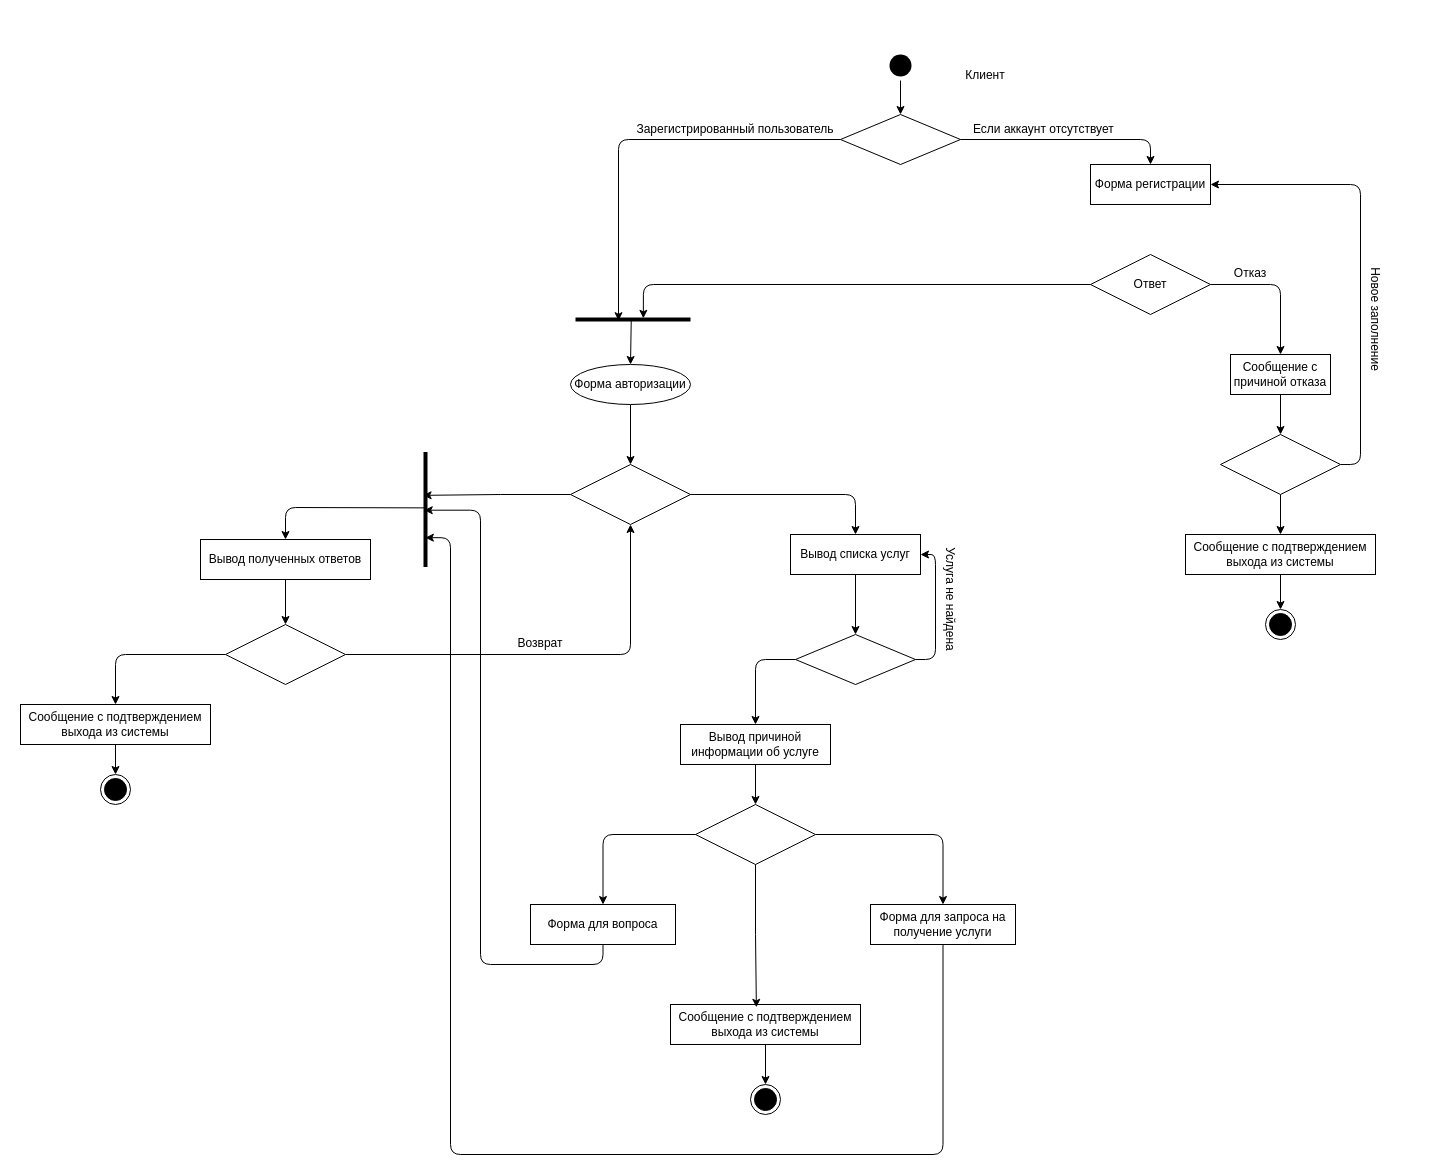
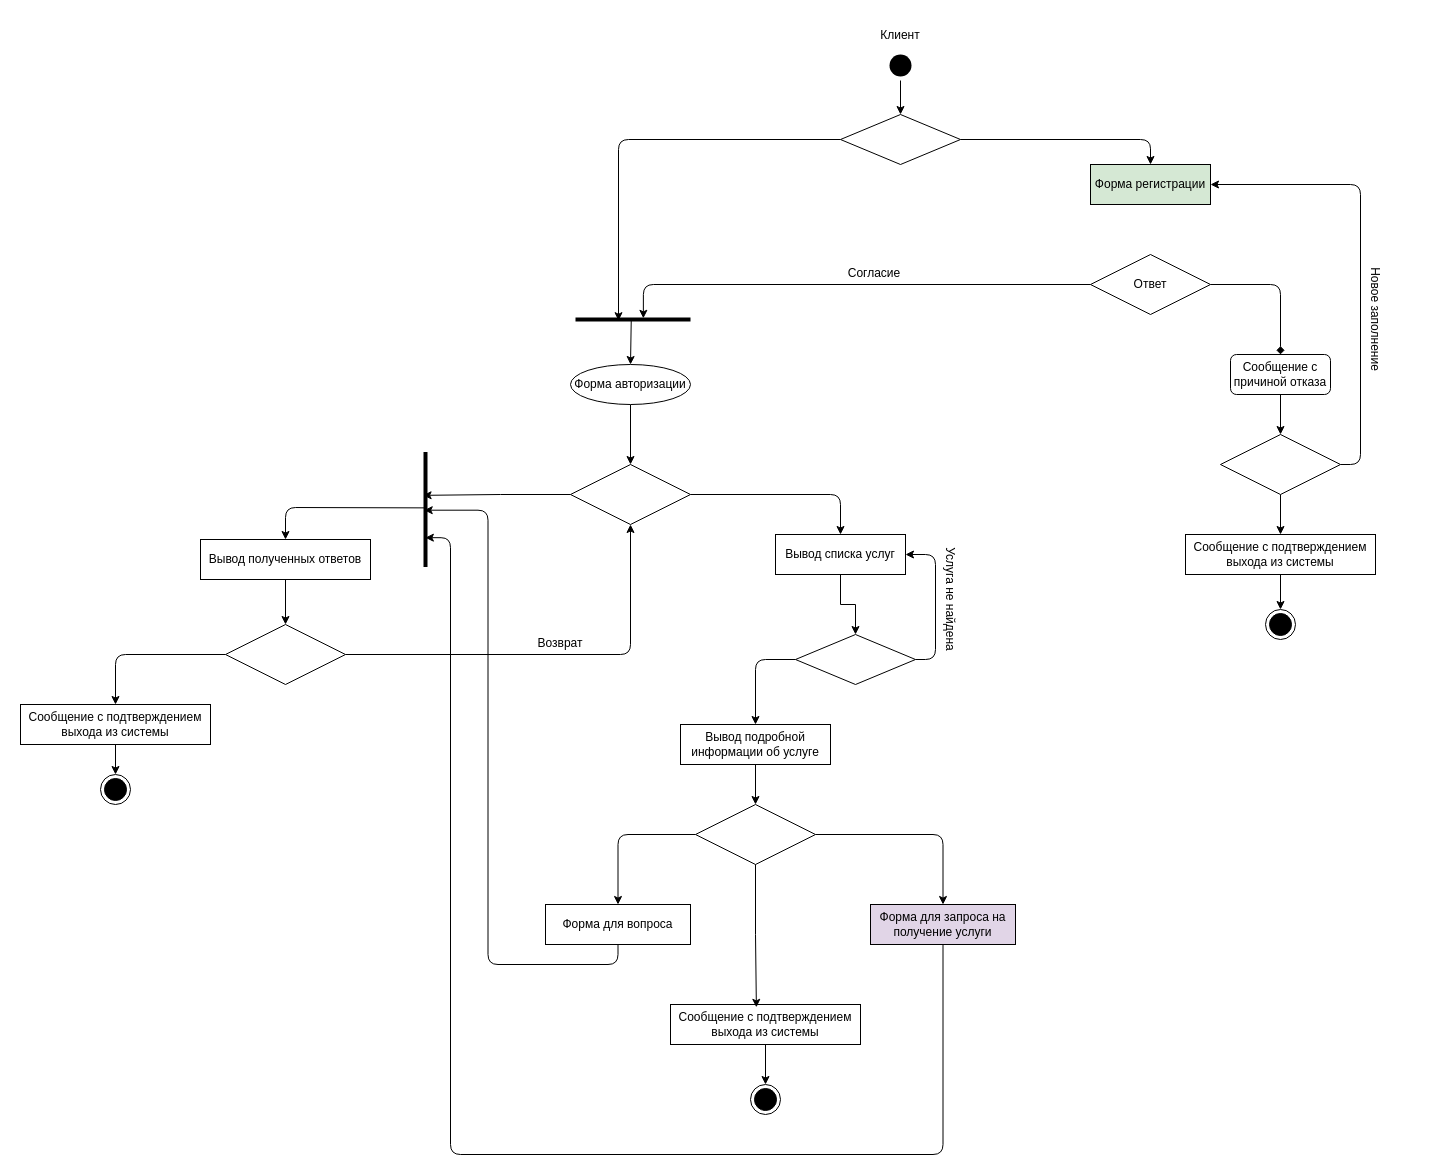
node "Клиент": moved (986, 76) -> (901, 36)
node "Зарегистрированный пользователь": removed
node "Если аккаунт отсутствует": removed
node "Форма регистрации": fillcolor #ffffff -> #d5e8d4
node "Согласие": added
node "Отказ": removed
edge "Ответ" -> "Сообщение с причиной отказа": arrowhead classic -> diamond
node "Сообщение с причиной отказа": shape rectangle -> rounded rectangle
node "Вывод списка услуг": moved (856, 555) -> (841, 555)
node "Возврат": moved (541, 644) -> (561, 644)
node "Вывод причиной информации об услуге": label "Вывод причиной информации об услуге" -> "Вывод подробной информации об услуге"
node "Форма для вопроса": moved (603, 925) -> (618, 925)
node "Форма для запроса на получение услуги": fillcolor #ffffff -> #e1d5e7
